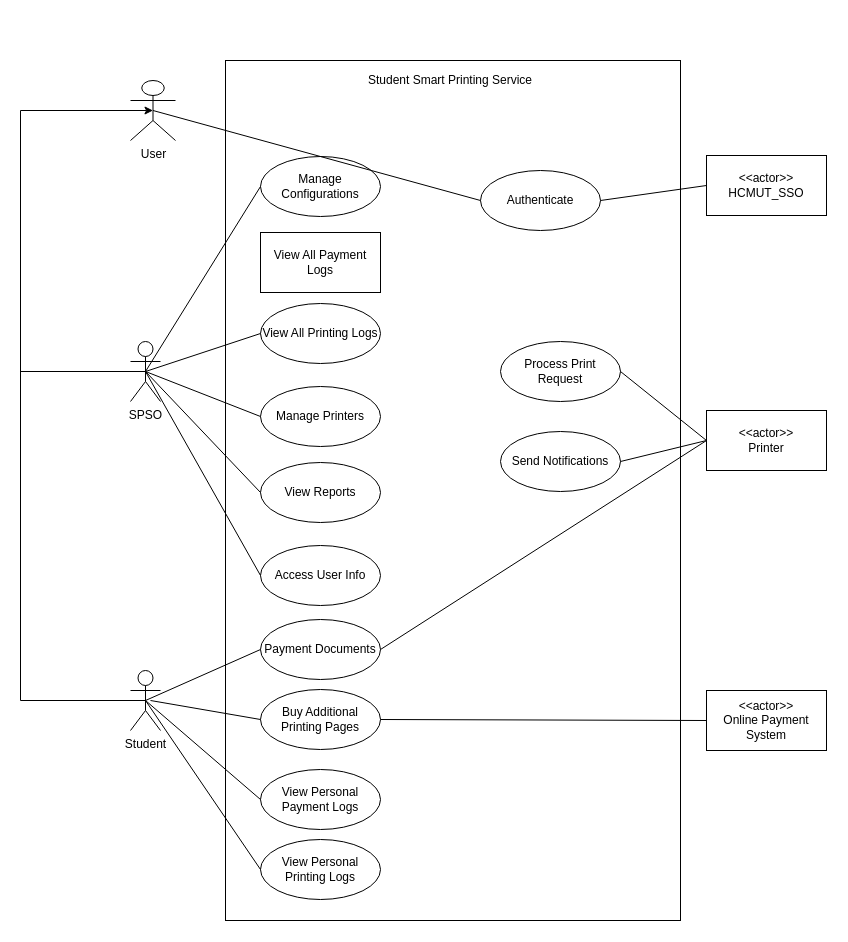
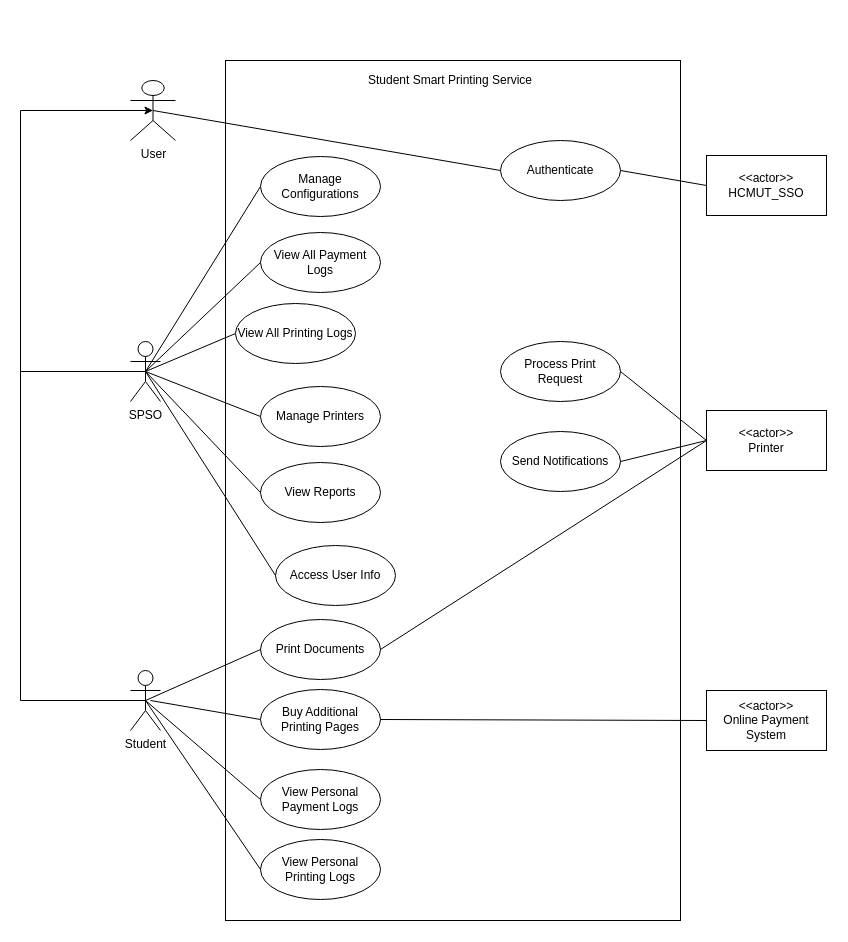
node "Authenticate": moved (541, 201) -> (561, 171)
node "View All Payment Logs": shape rectangle -> ellipse
edge "View All Payment Logs" -- "SPSO": added
node "View All Printing Logs": moved (321, 334) -> (296, 334)
node "Access User Info": moved (321, 576) -> (336, 576)
node "Payment Documents": label "Payment Documents" -> "Print Documents"
